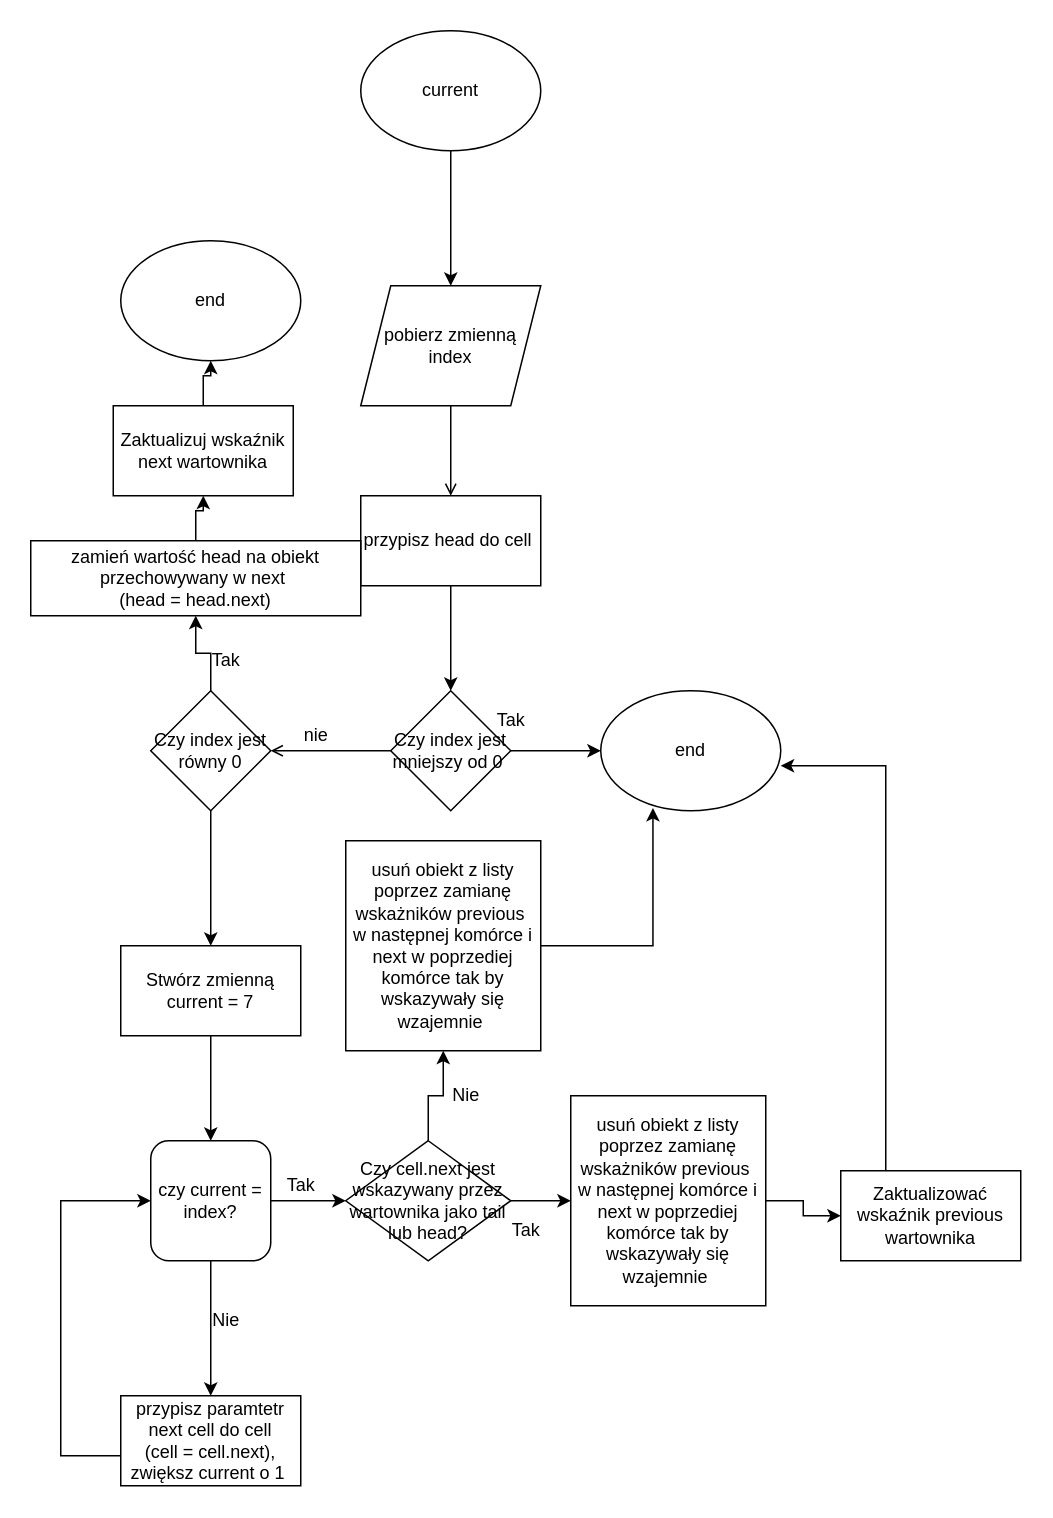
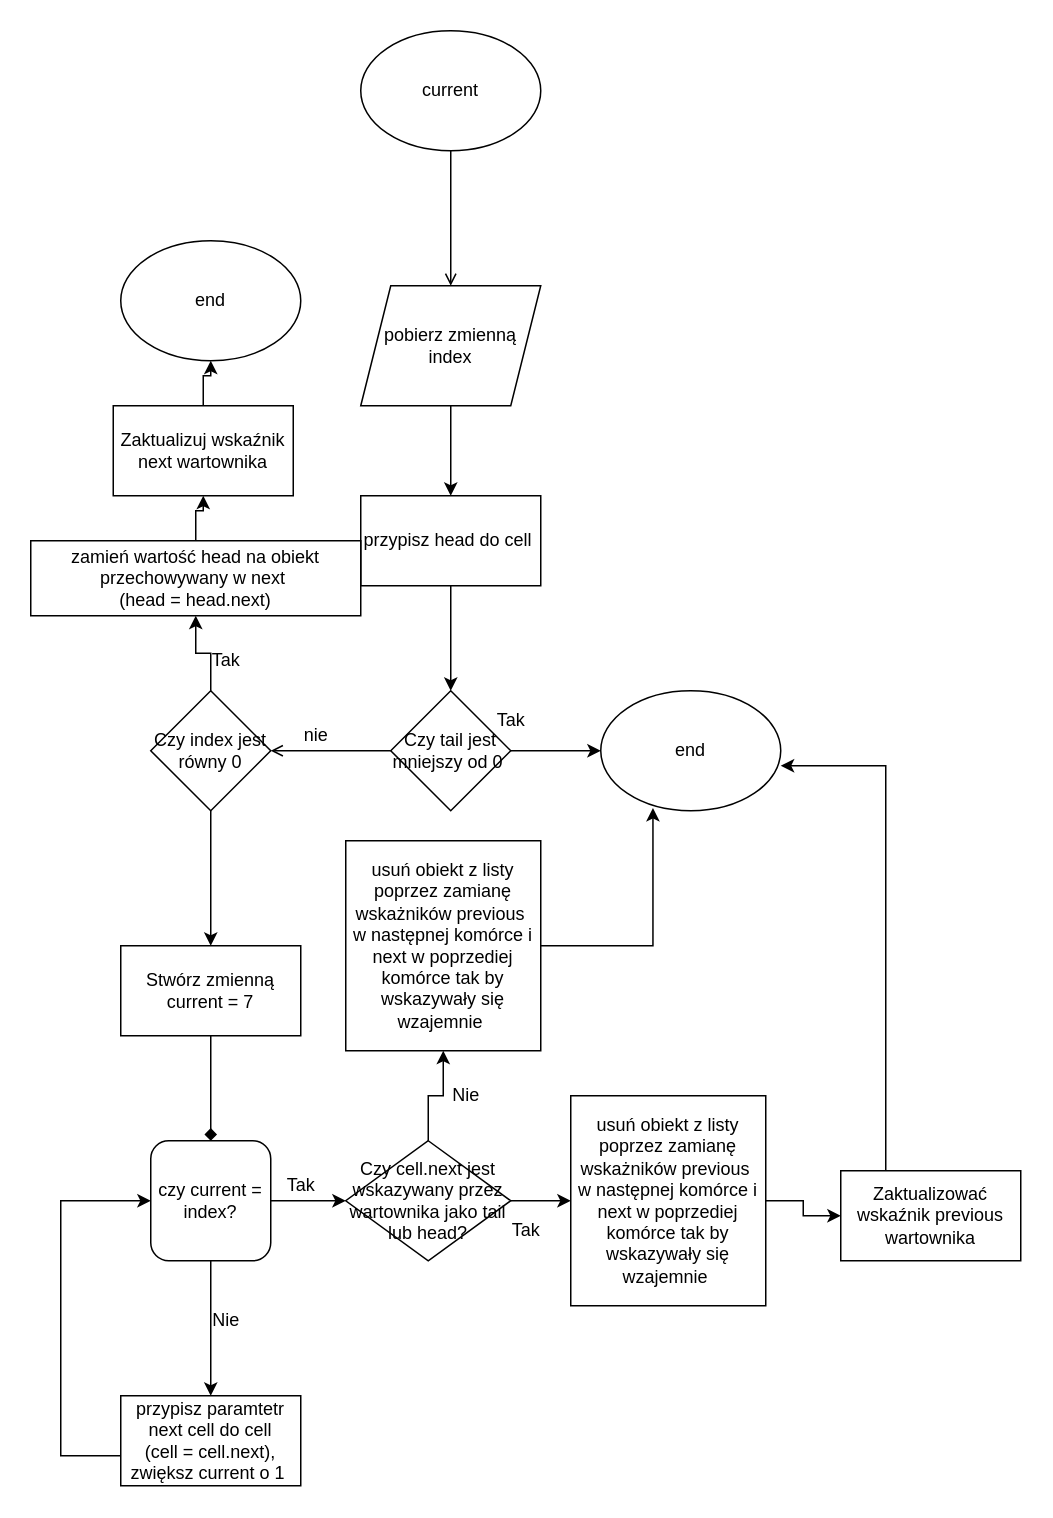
edge "current" -> "pobierz zmienną index": arrowhead classic -> open
edge "pobierz zmienną index" -> "przypisz head do cell": arrowhead open -> classic
node "Czy index jest mniejszy od 0": label "Czy index jest mniejszy od 0" -> "Czy tail jest mniejszy od 0"
edge "Stwórz zmienną current = 7" -> "czy current = index?": arrowhead classic -> diamond
